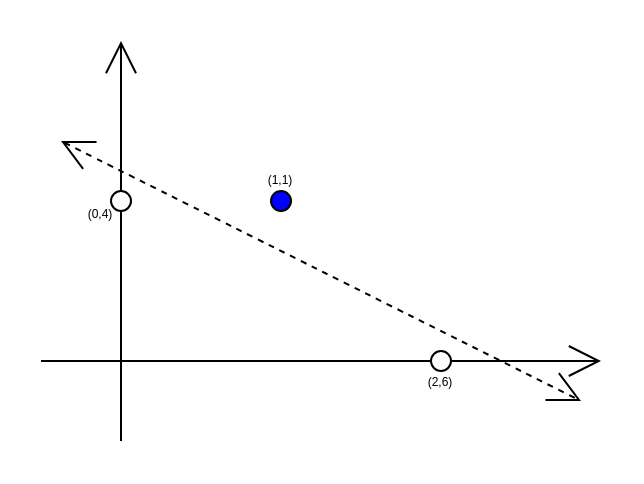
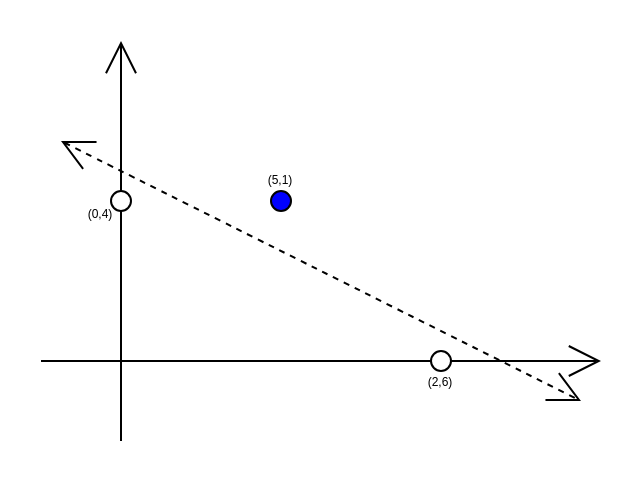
node "(1,1)": label "(1,1)" -> "(5,1)"
